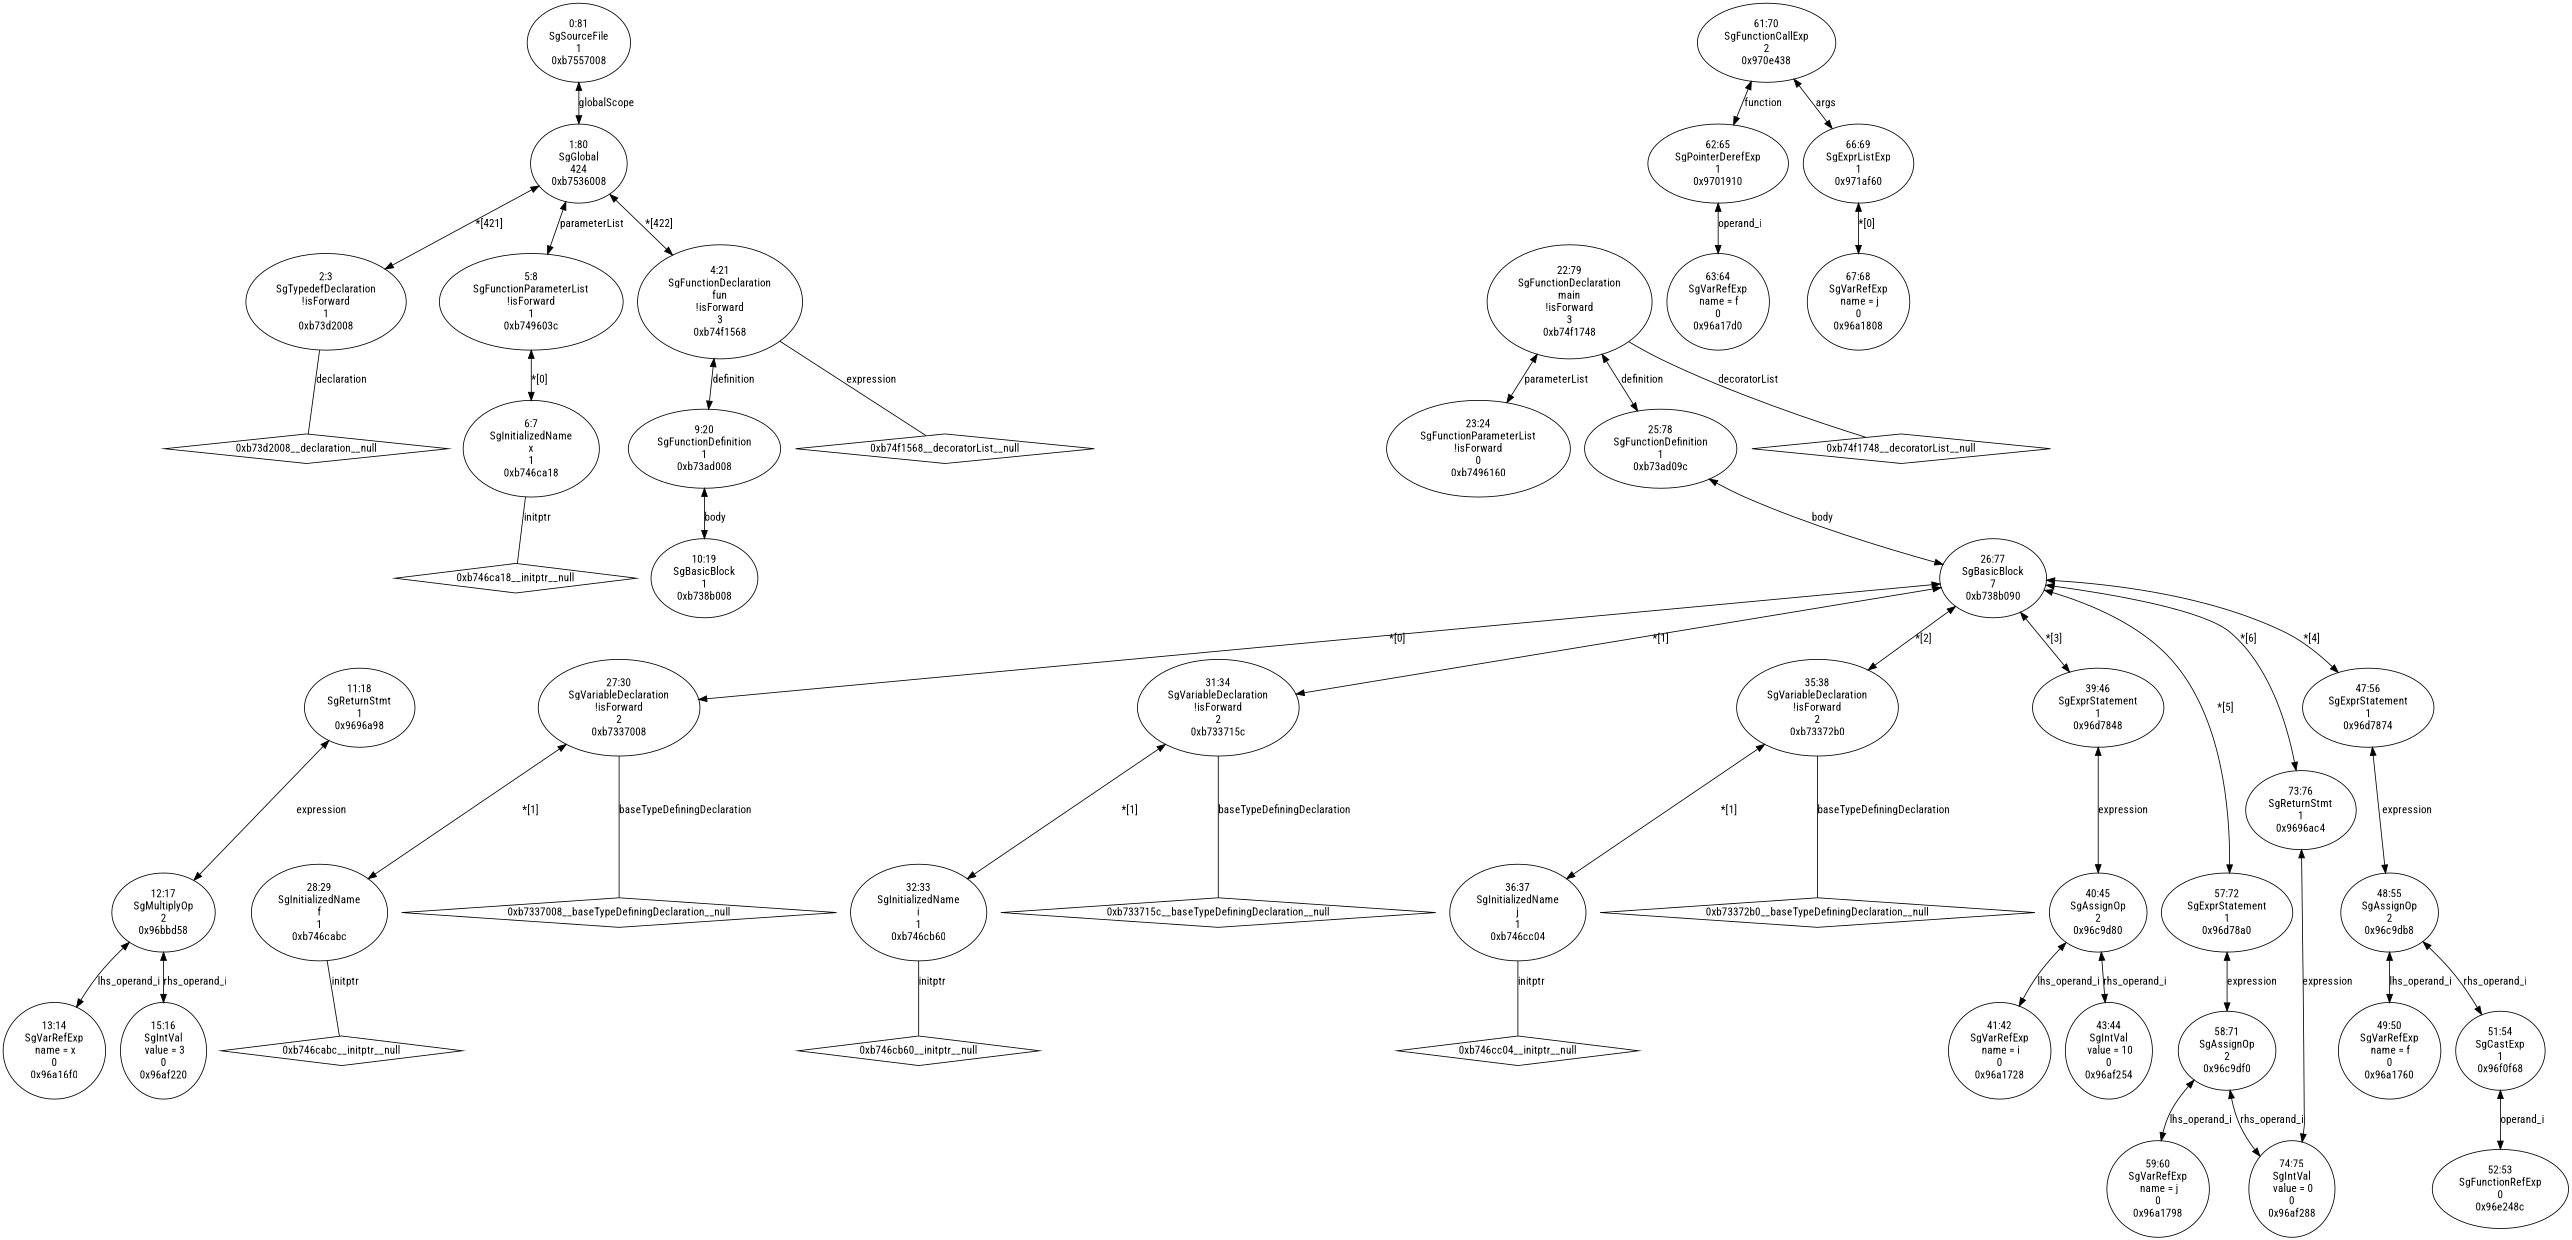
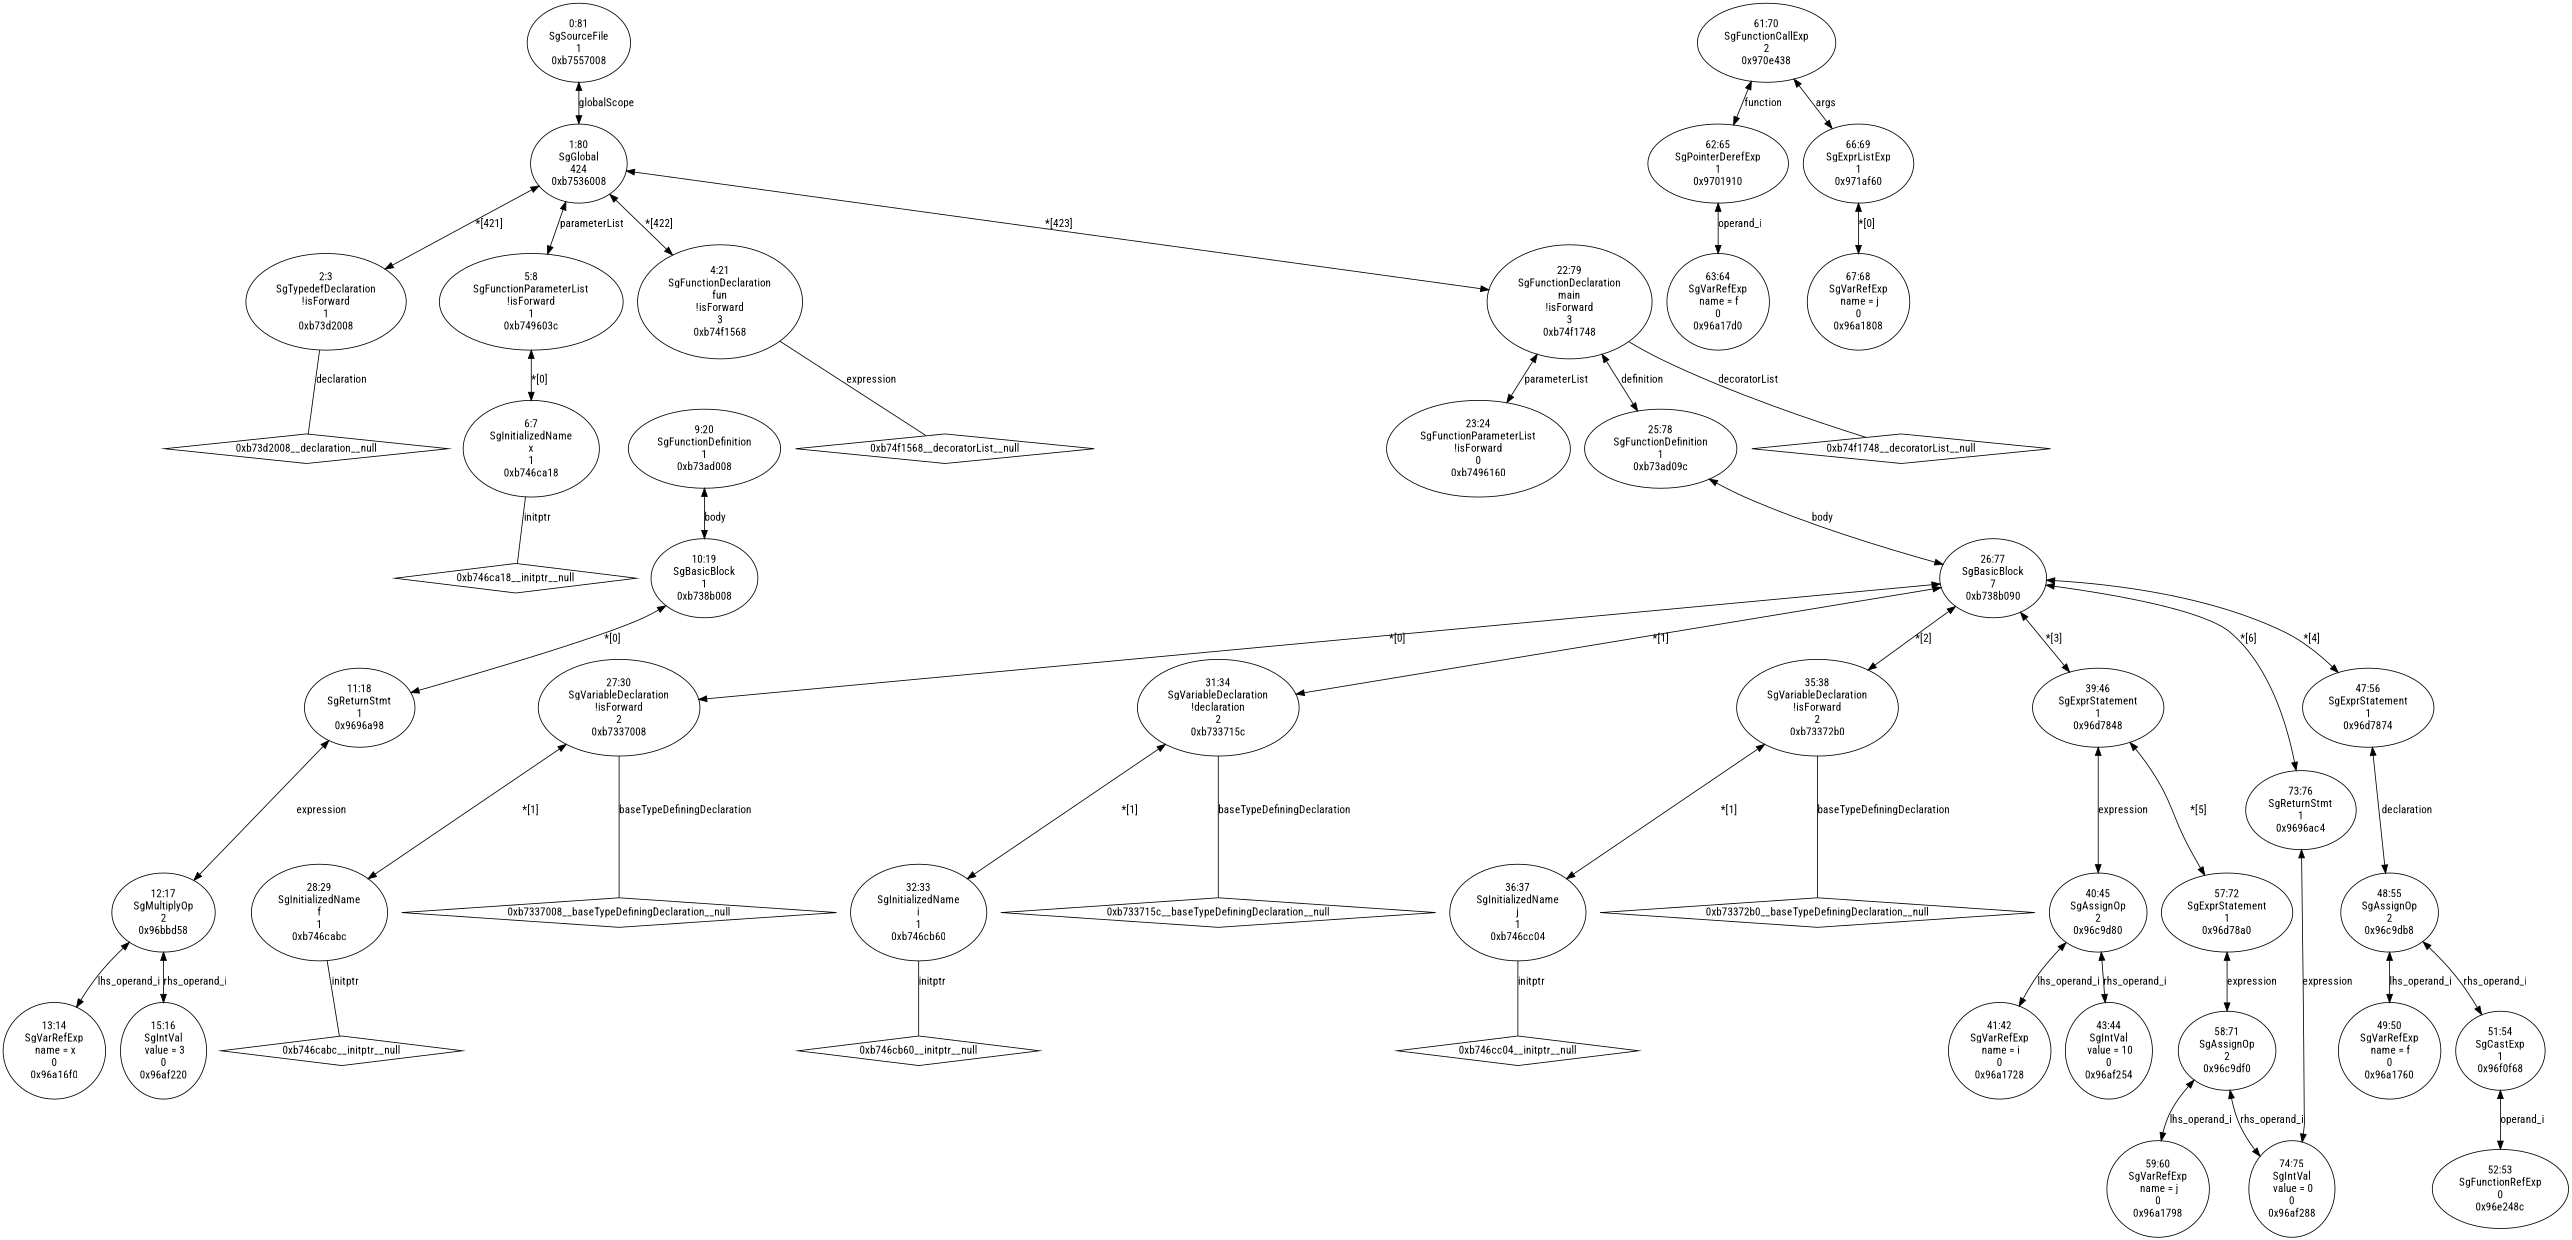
edge "1:80 SgGlobal 424 0xb7536008" -- "22:79 SgFunctionDeclaration main !isForward 3 0xb74f1748": added, label "*[423]"
edge "4:21 SgFunctionDeclaration fun !isForward 3 0xb74f1568" -- "9:20 SgFunctionDefinition 1 0xb73ad008": removed, label "definition"
edge "10:19 SgBasicBlock 1 0xb738b008" -- "11:18 SgReturnStmt 1 0x9696a98": added, label "*[0]"
edge "26:77 SgBasicBlock 7 0xb738b090" -- "57:72 SgExprStatement 1 0x96d78a0": now "39:46 SgExprStatement 1 0x96d7848" -- "57:72 SgExprStatement 1 0x96d78a0"
node "31:34 SgVariableDeclaration !isForward 2 0xb733715c": label "31:34 SgVariableDeclaration !isForward 2 0xb733715c" -> "31:34 SgVariableDeclaration !declaration 2 0xb733715c"
edge "47:56 SgExprStatement 1 0x96d7874" -- "48:55 SgAssignOp 2 0x96c9db8": label "expression" -> "declaration"
